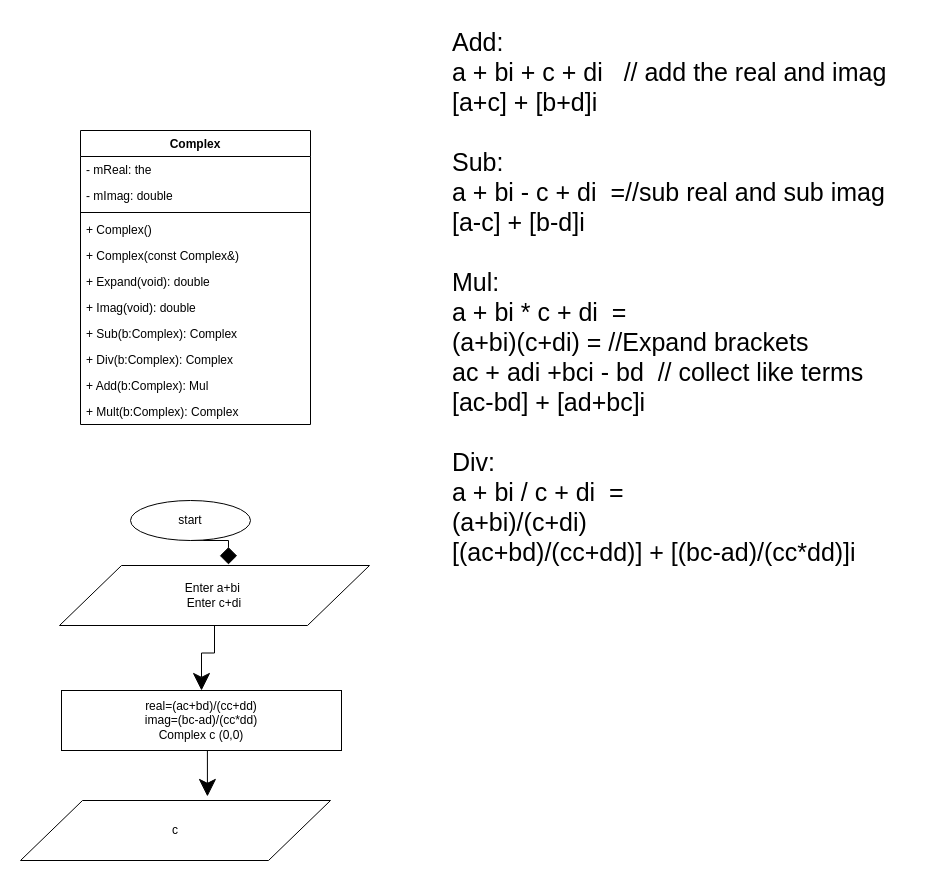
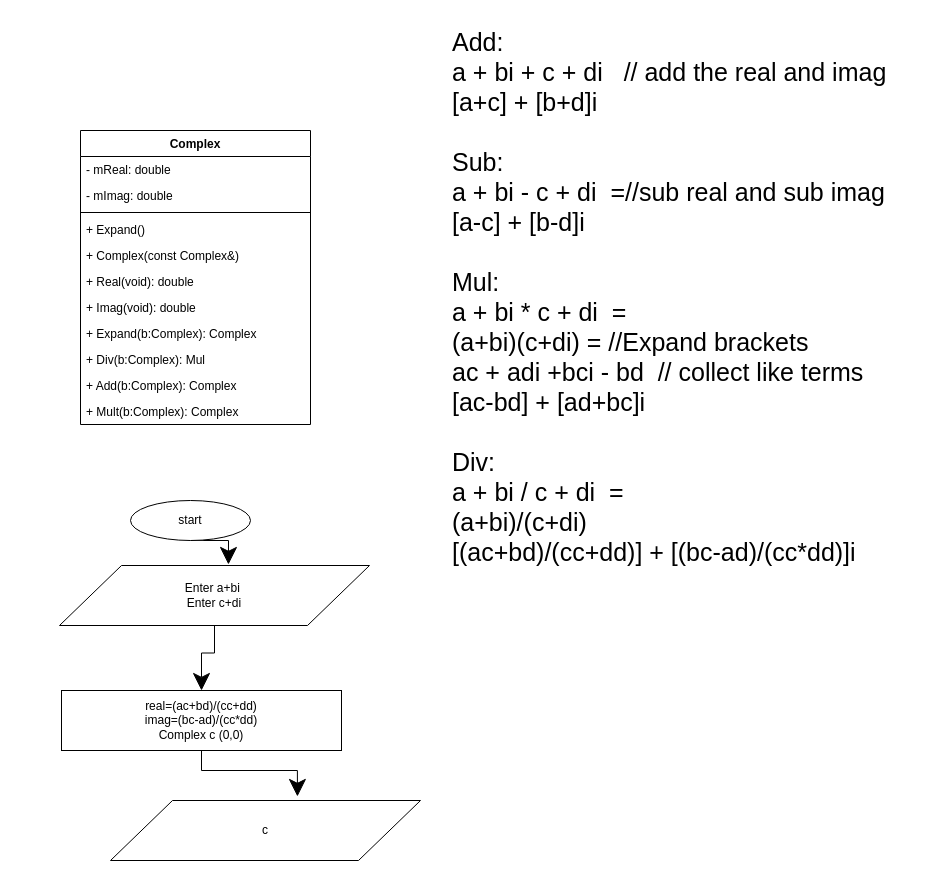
node "- mReal: the": label "- mReal: the" -> "- mReal: double"
node "+ Complex()": label "+ Complex()" -> "+ Expand()"
node "+ Expand(void): double": label "+ Expand(void): double" -> "+ Real(void): double"
node "+ Sub(b:Complex): Complex": label "+ Sub(b:Complex): Complex" -> "+ Expand(b:Complex): Complex"
node "+ Div(b:Complex): Complex": label "+ Div(b:Complex): Complex" -> "+ Div(b:Complex): Mul"
node "+ Add(b:Complex): Mul": label "+ Add(b:Complex): Mul" -> "+ Add(b:Complex): Complex"
edge "start" -> "Enter a+bi Enter c+di": arrowhead diamond -> classic
node "c": moved (176, 831) -> (266, 831)
